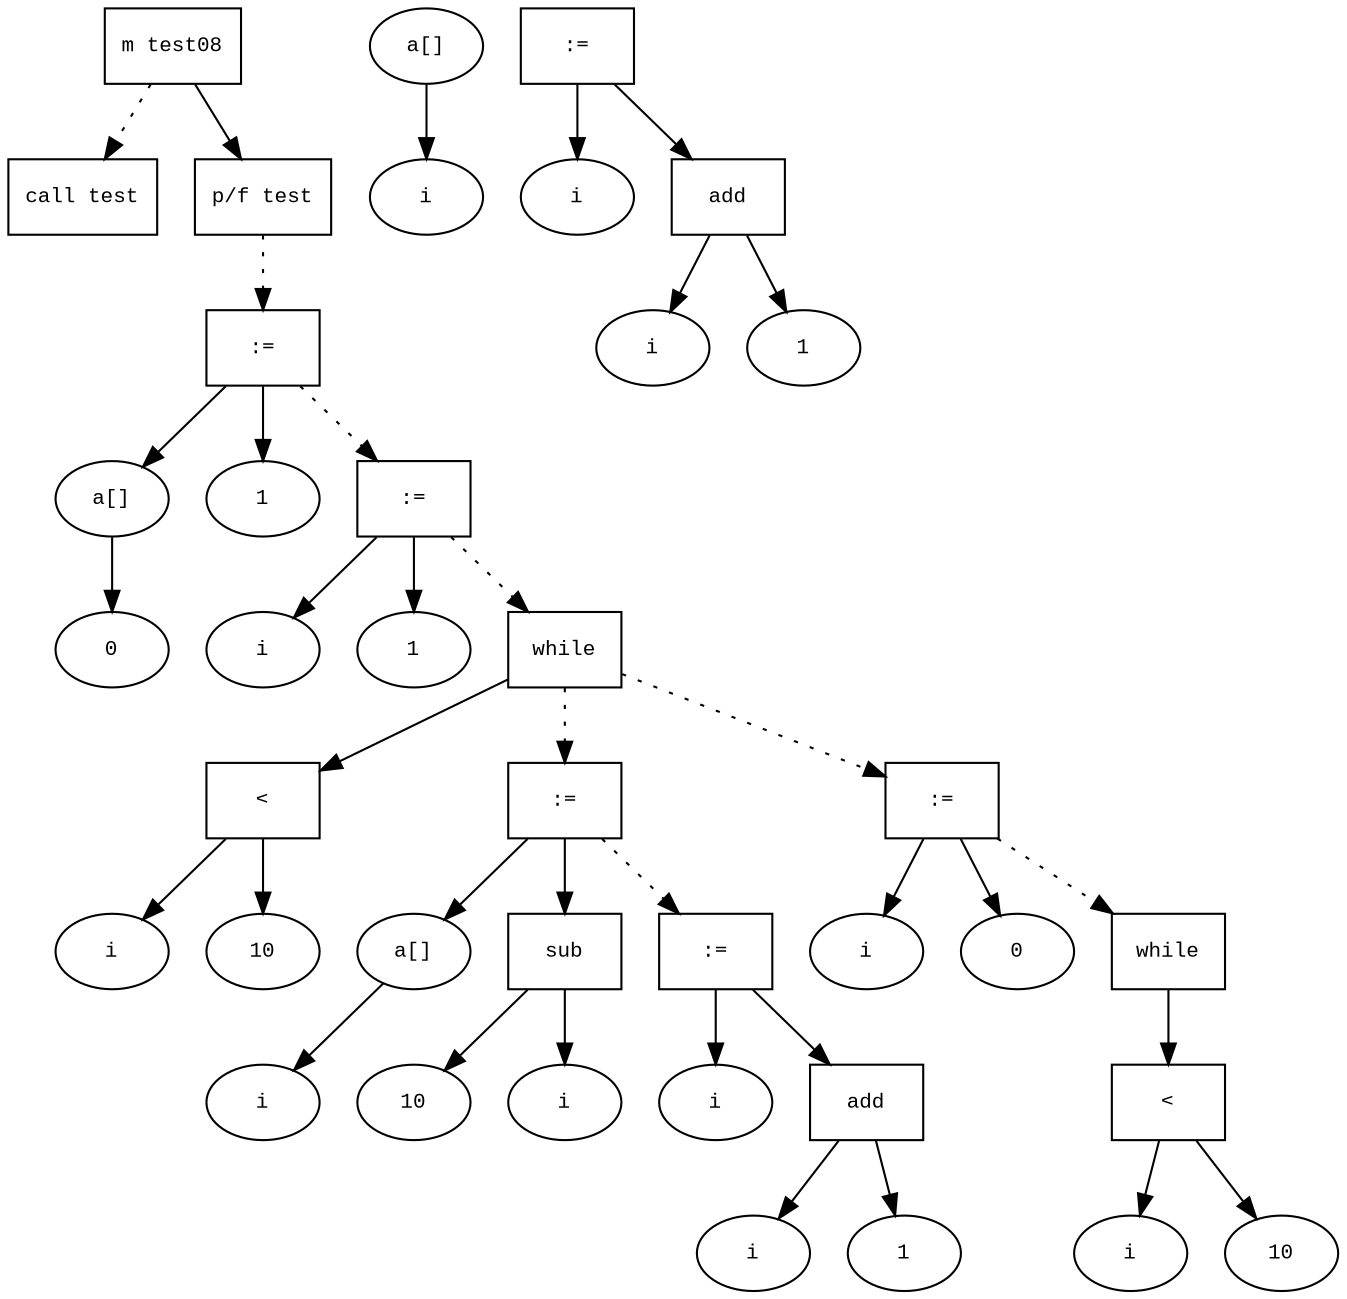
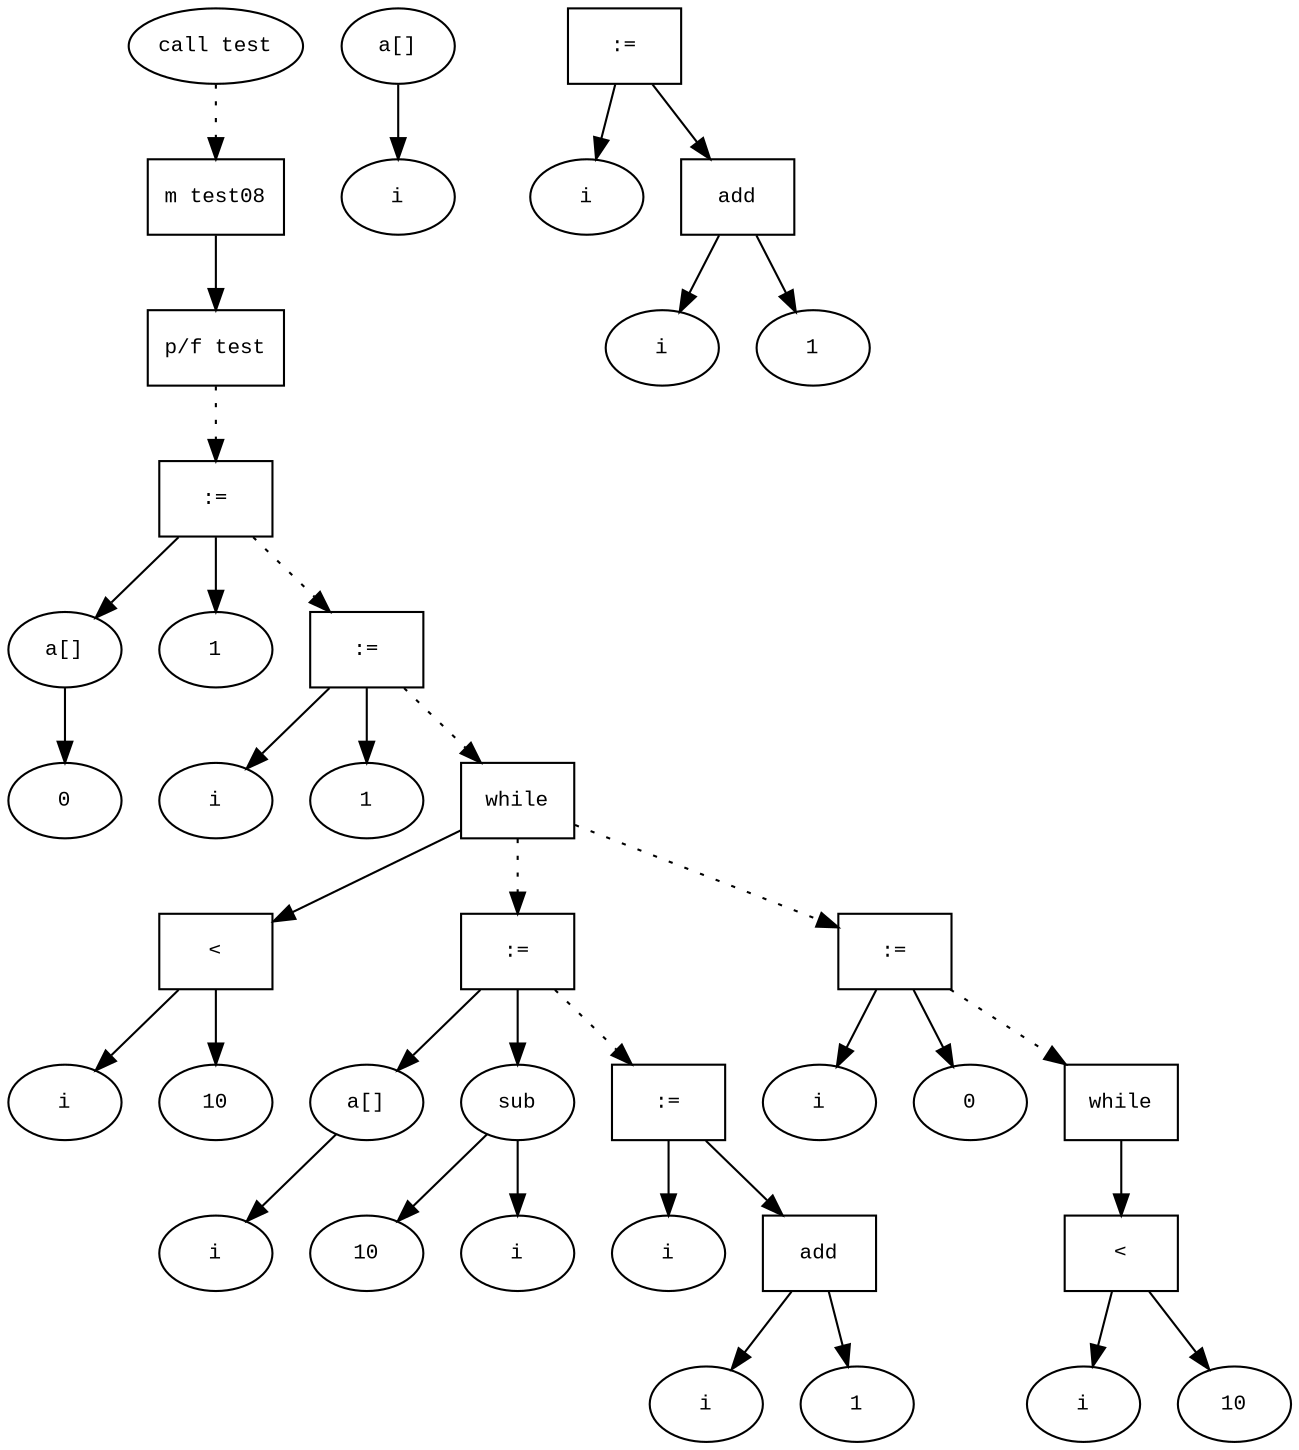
edge "m test08" -> "call test": reversed
node "call test": shape box -> ellipse
node "sub": shape box -> ellipse
